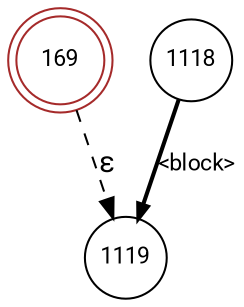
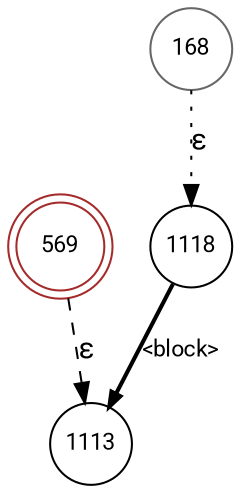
node "168": added
node "169": label "169" -> "569"
node "1119": label "1119" -> "1113"
